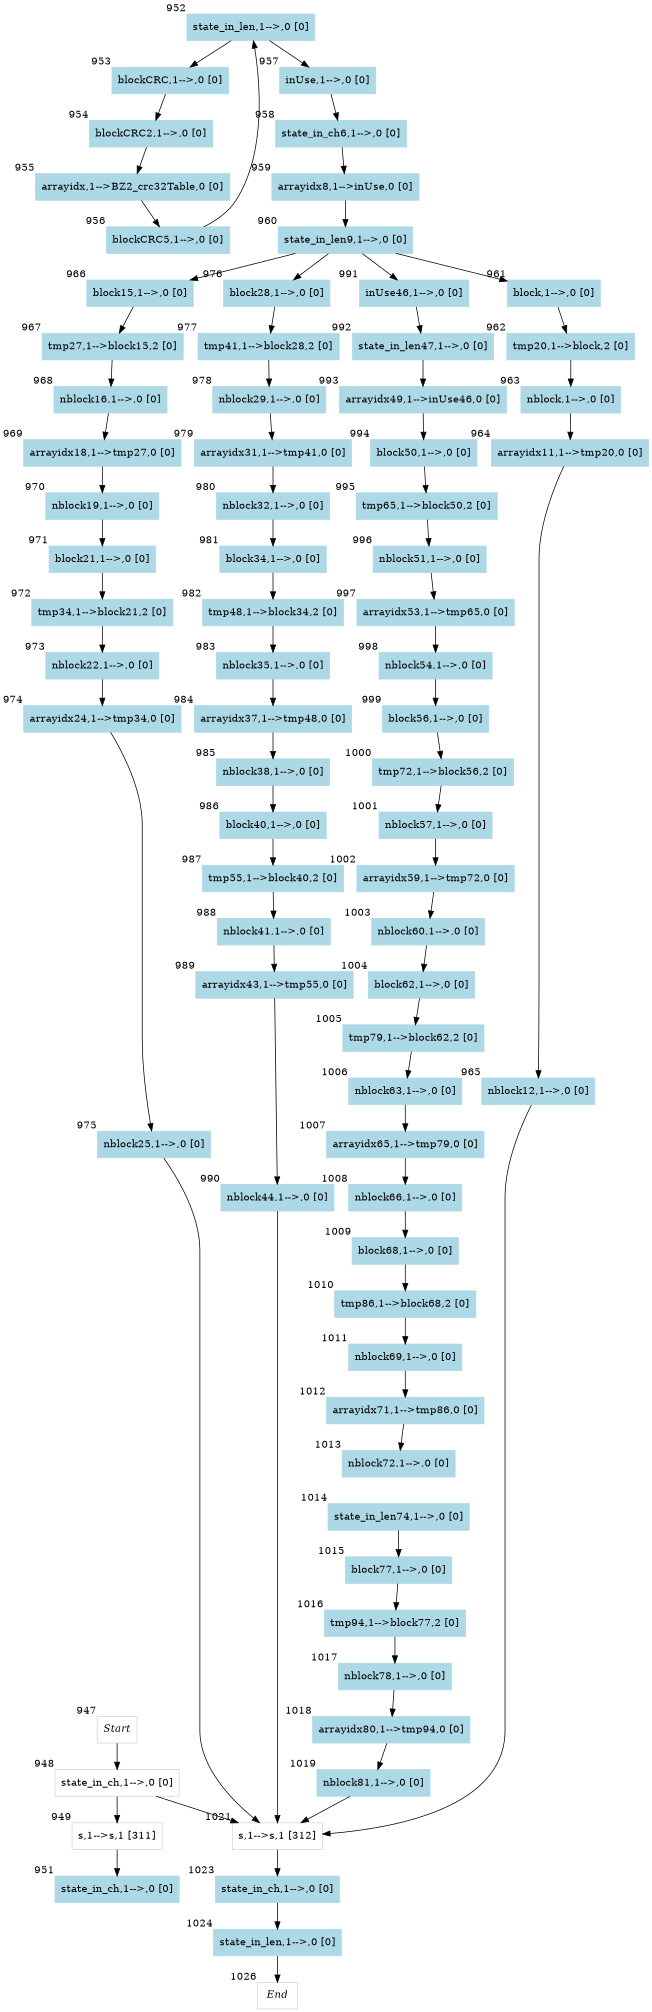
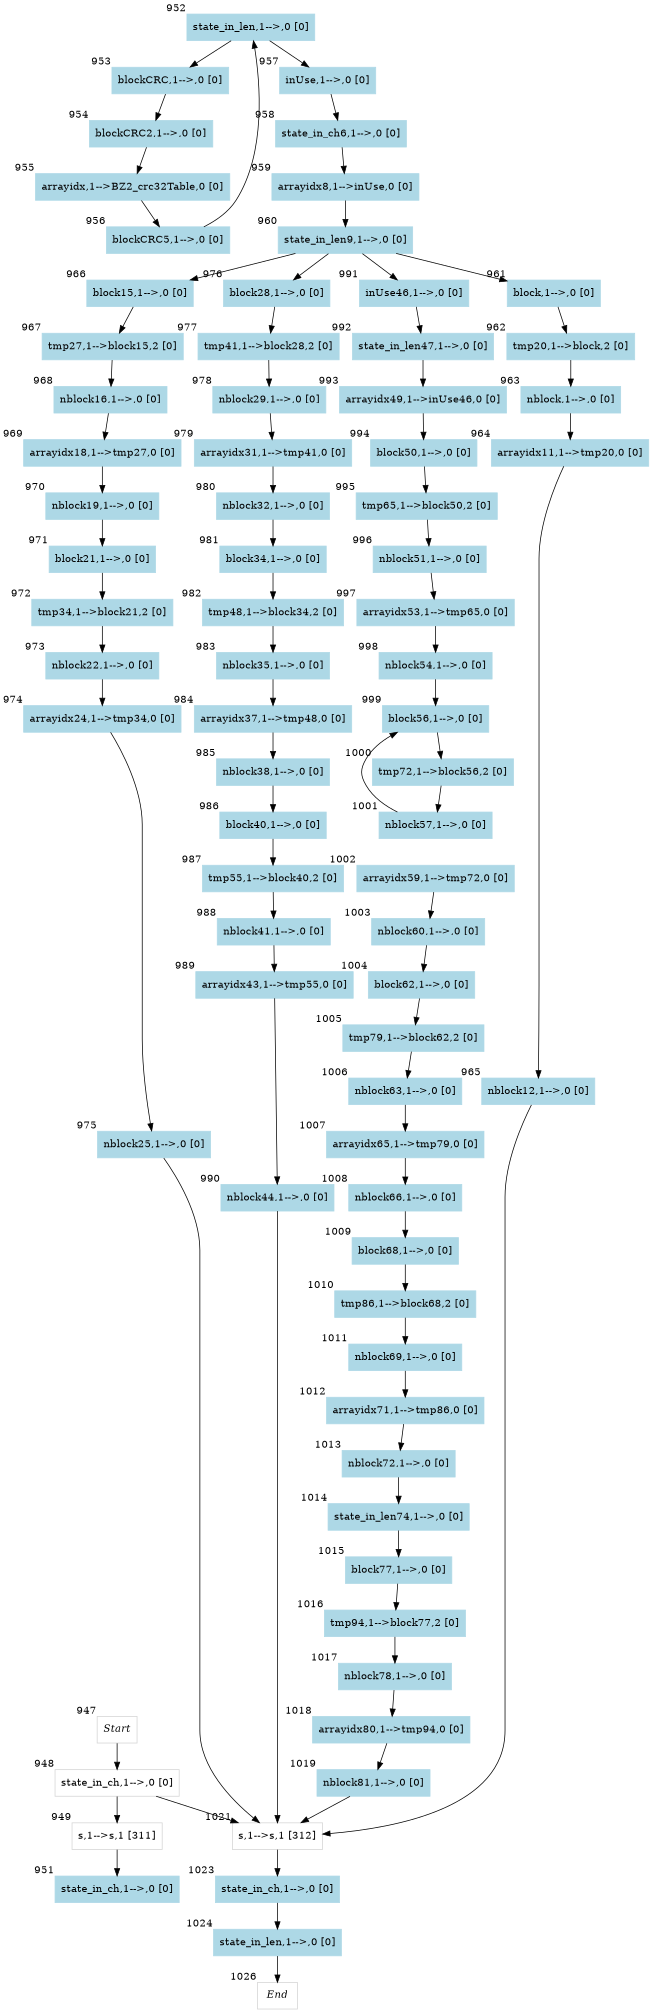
edge "nblock57,1-->,0 [0] 1001" -> "arrayidx59,1-->tmp72,0 [0] 1002": now "nblock57,1-->,0 [0] 1001" -> "block56,1-->,0 [0] 999"
edge "nblock72,1-->,0 [0] 1013" -> "state_in_len74,1-->,0 [0] 1014": added
